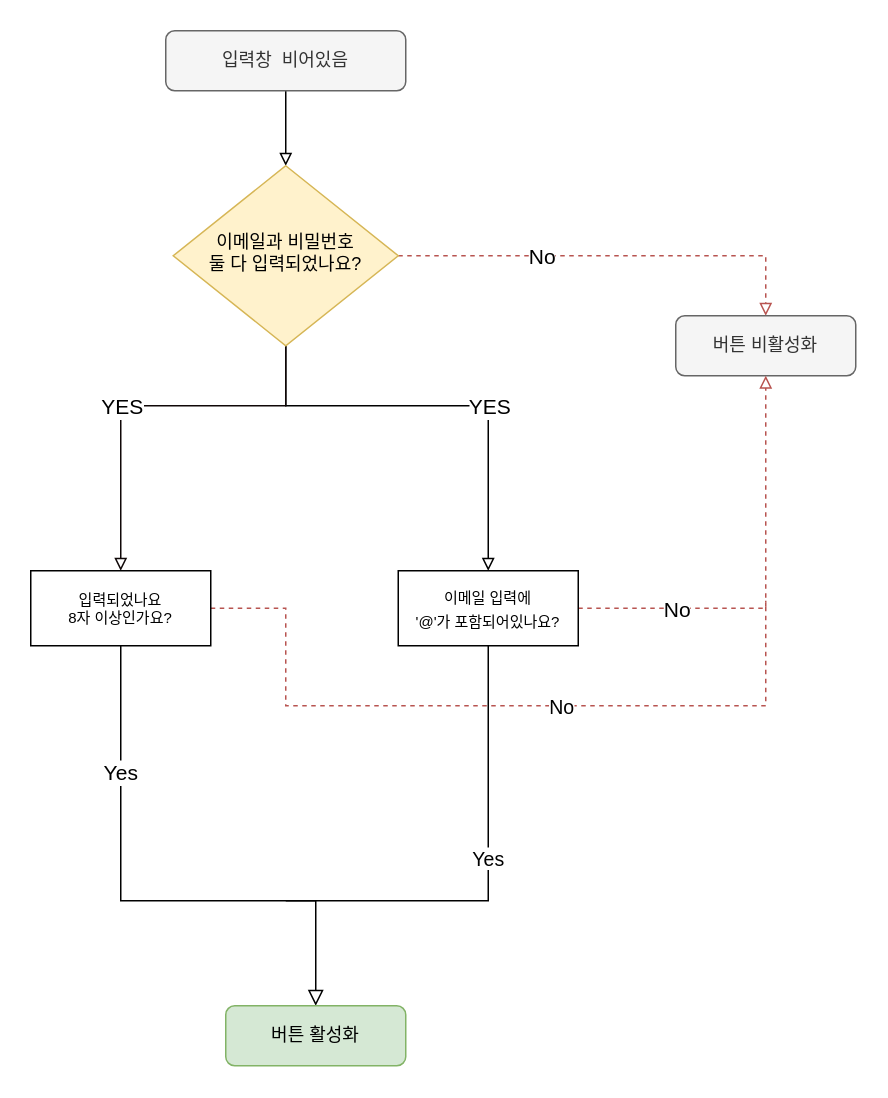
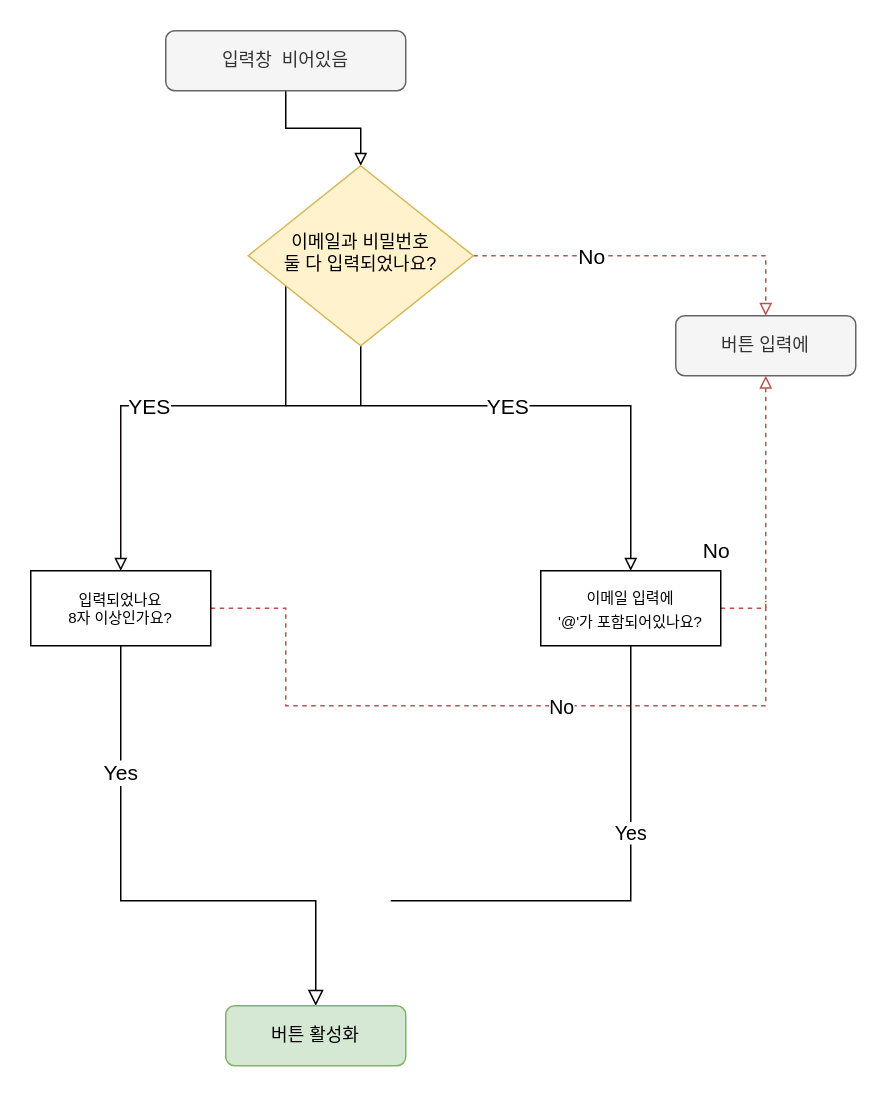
node "이메일과 비밀번호 둘 다 입력되었나요?": moved (286, 256) -> (361, 256)
node "버튼 비활성화": label "버튼 비활성화" -> "버튼 입력에"
node "이메일 입력에 '@'가 포함되어있나요?": moved (488, 608) -> (631, 608)
